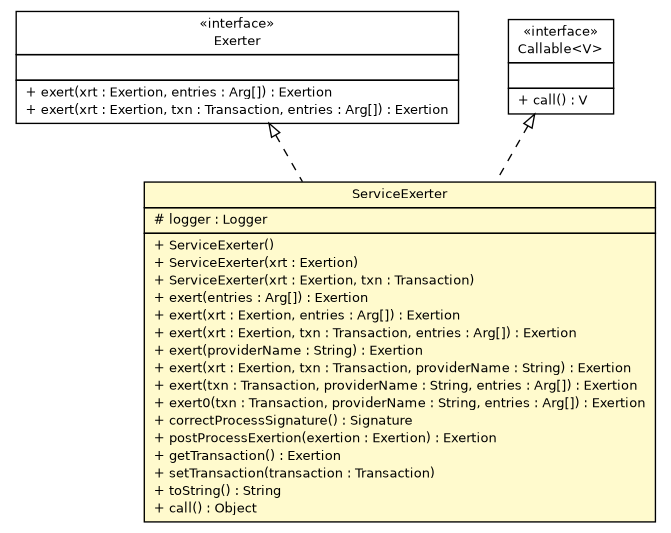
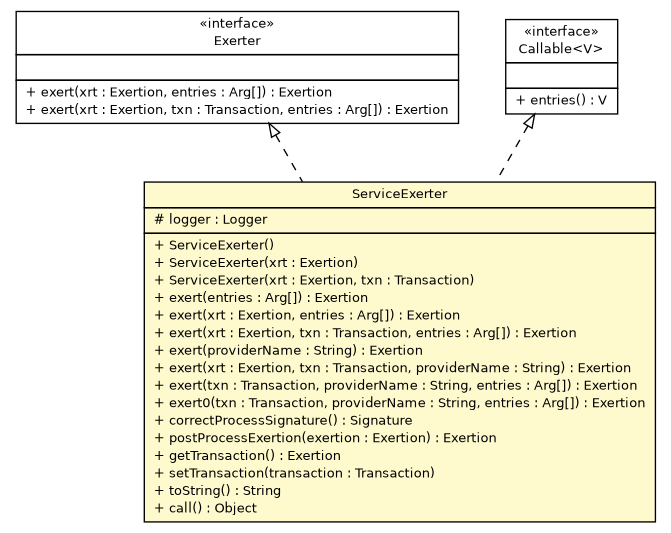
node "Callable<V>": text "+ call() : V" -> "+ entries() : V"
